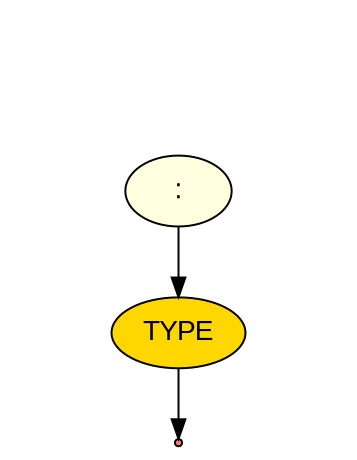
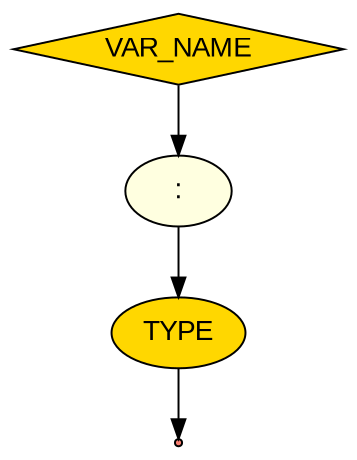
node "VAR_NAME": added
